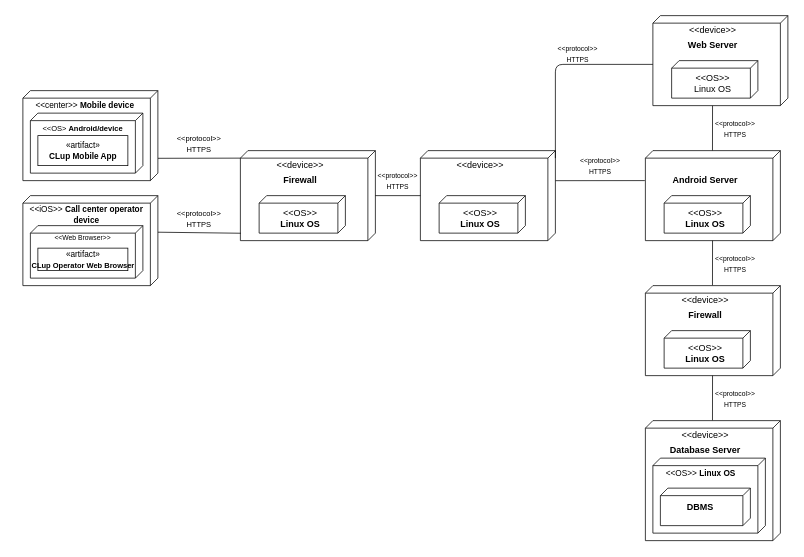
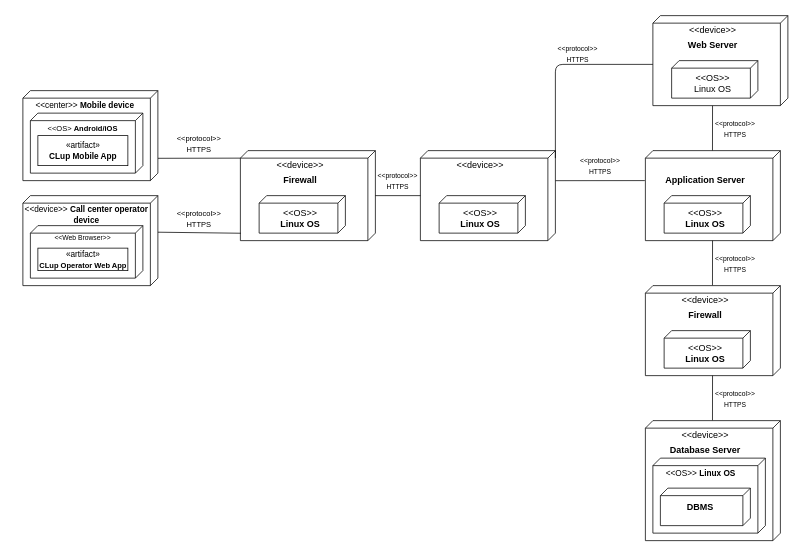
node "<<OS> Android/device": label "<<OS> Android/device" -> "<<OS> Android/iOS"
node "Android Server": label "Android Server" -> "Application Server"
node "<<iOS>> Call center operator device": label "<<iOS>> Call center operator device" -> "<<device>> Call center operator device"
node "«artifact» CLup Operator Web Browser": label "«artifact» CLup Operator Web Browser" -> "«artifact» CLup Operator Web App"
